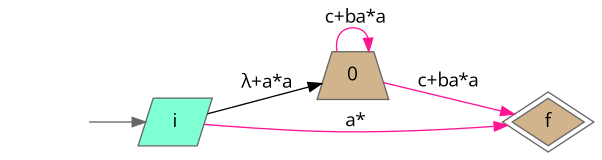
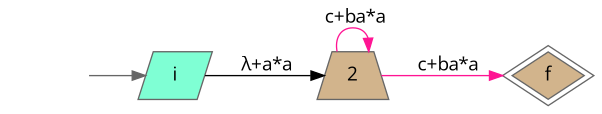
node "0": label "0" -> "2"
edge "i" -> "f": removed, label "a*"
